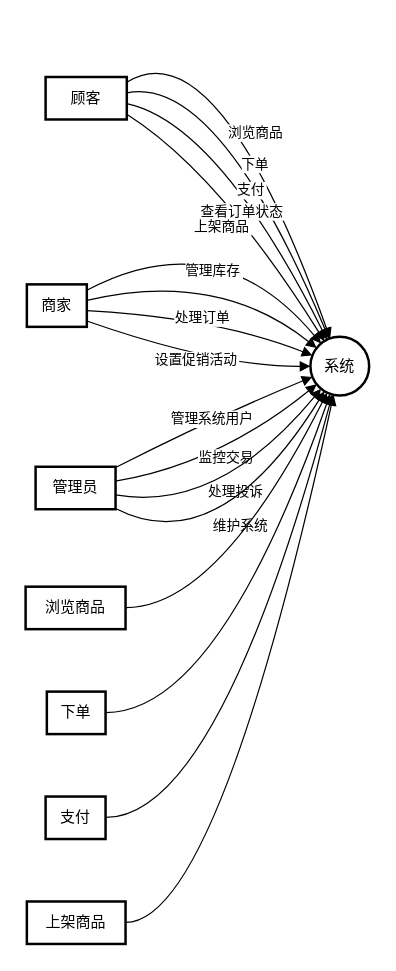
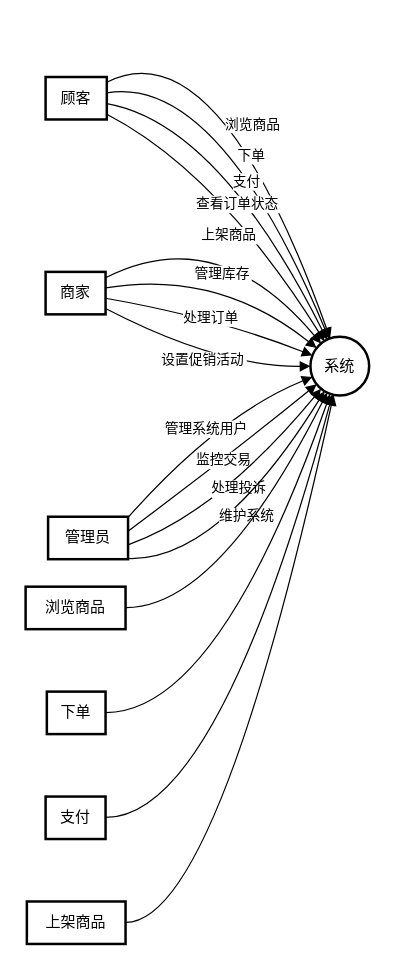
node "顾客": size 81x43 -> 61x43
node "商家": moved (57, 306) -> (76, 293)
node "管理员": moved (76, 488) -> (88, 538)
